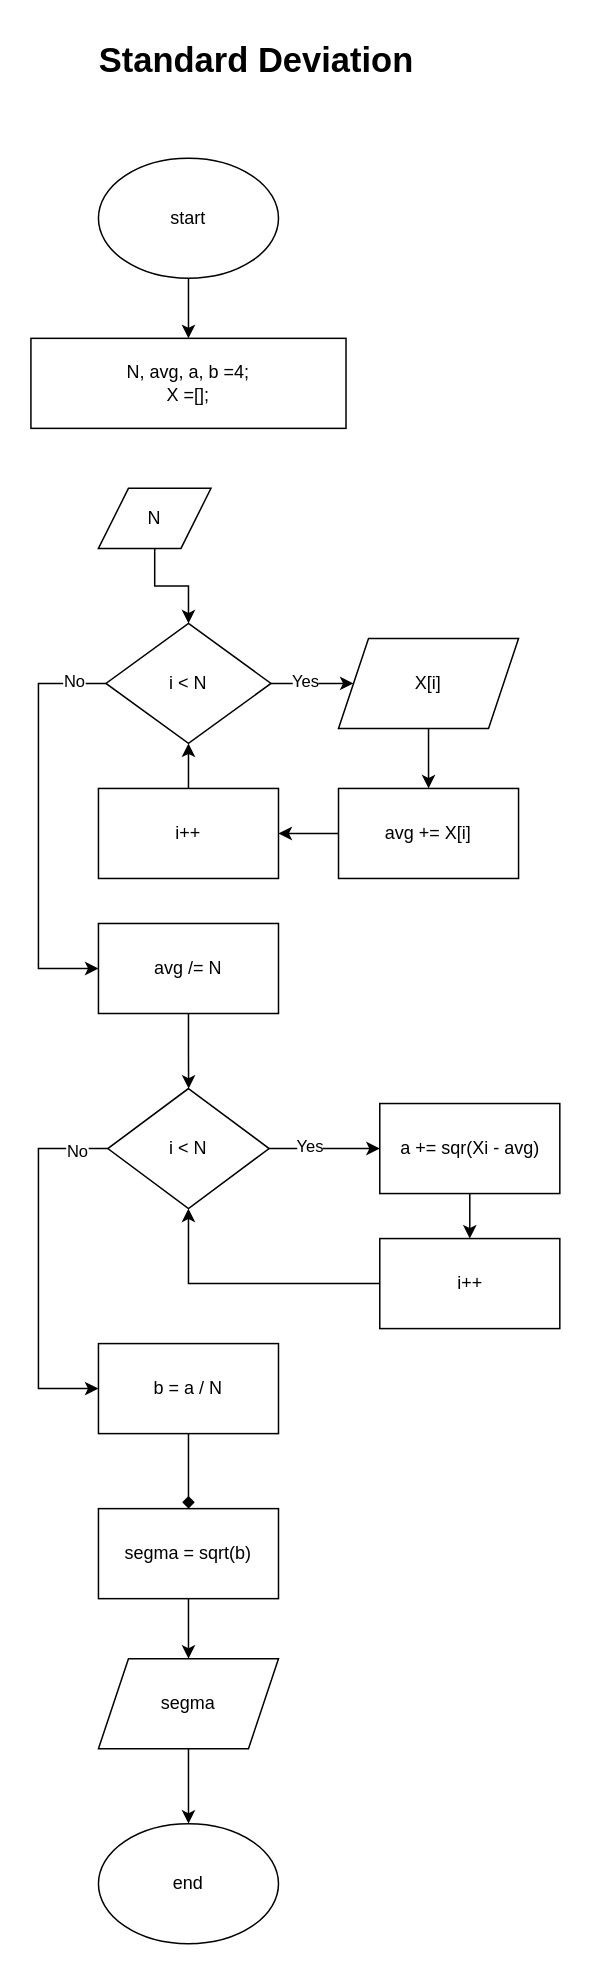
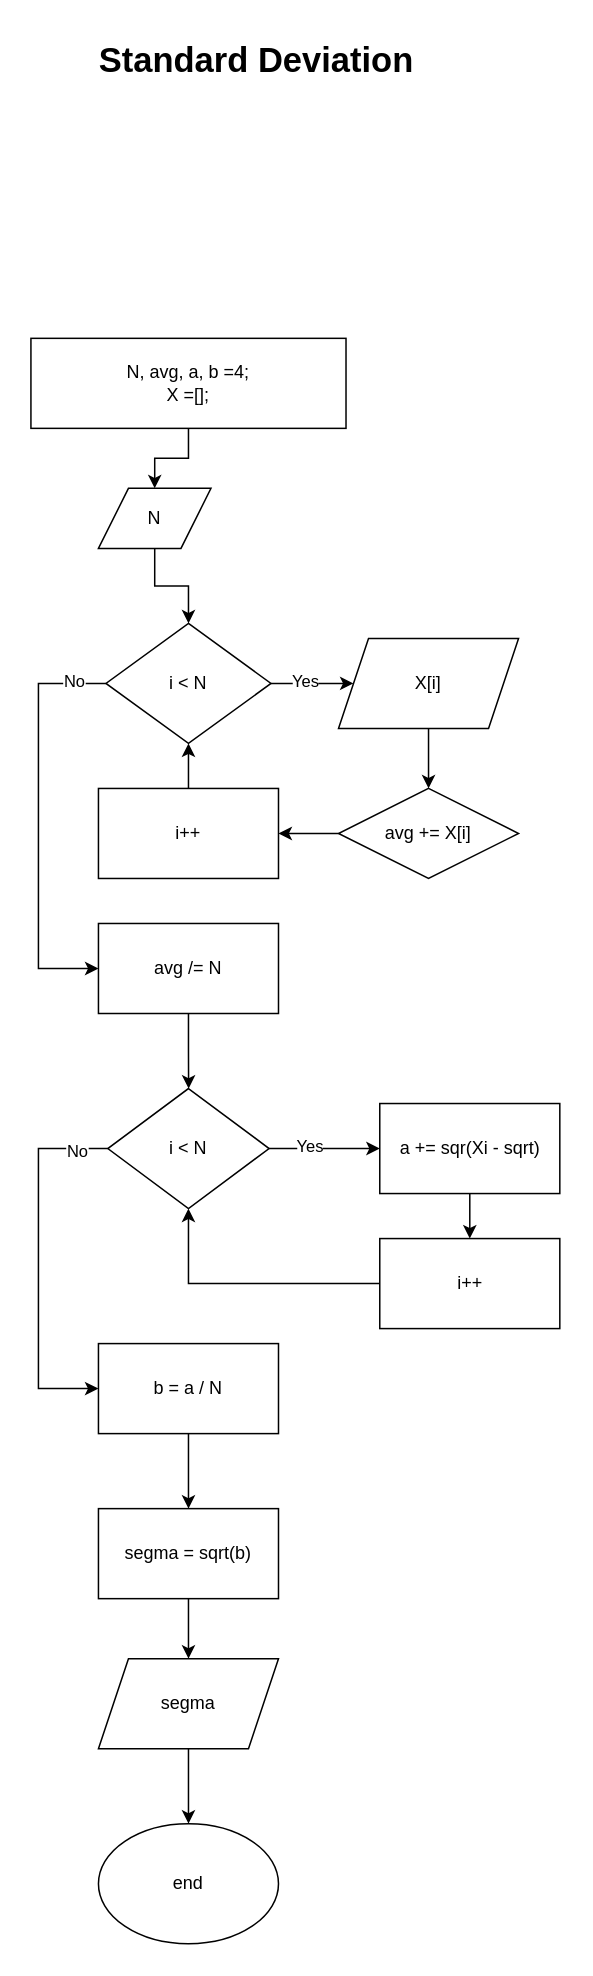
node "start": removed
edge "start" -> "N, avg, a, b =4; X =[];": removed
edge "N, avg, a, b =4; X =[];" -> "N": added
node "avg += X[i]": shape rectangle -> diamond
node "a += sqr(Xi - avg)": label "a += sqr(Xi - avg)" -> "a += sqr(Xi - sqrt)"
edge "b = a / N" -> "segma = sqrt(b)": arrowhead diamond -> classic
